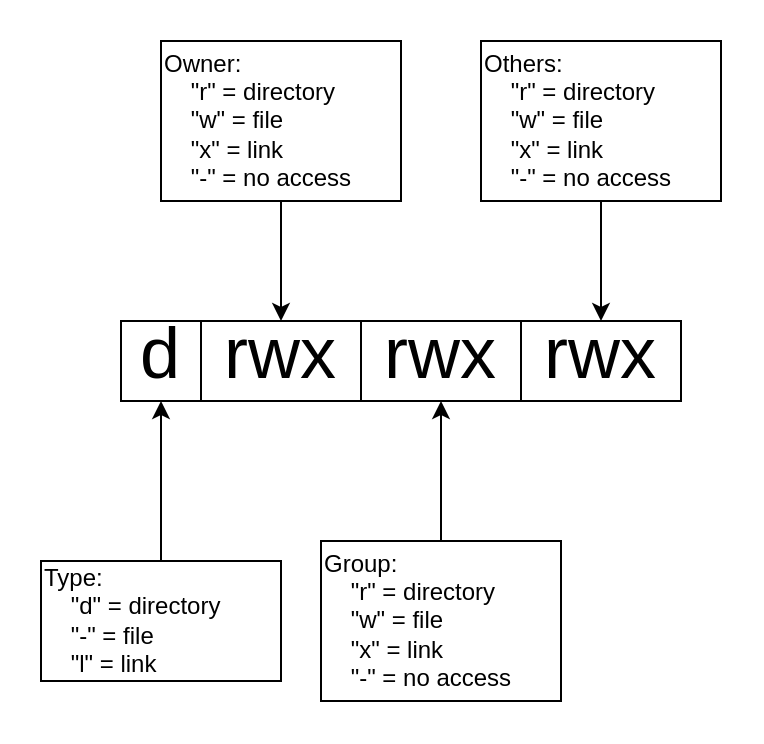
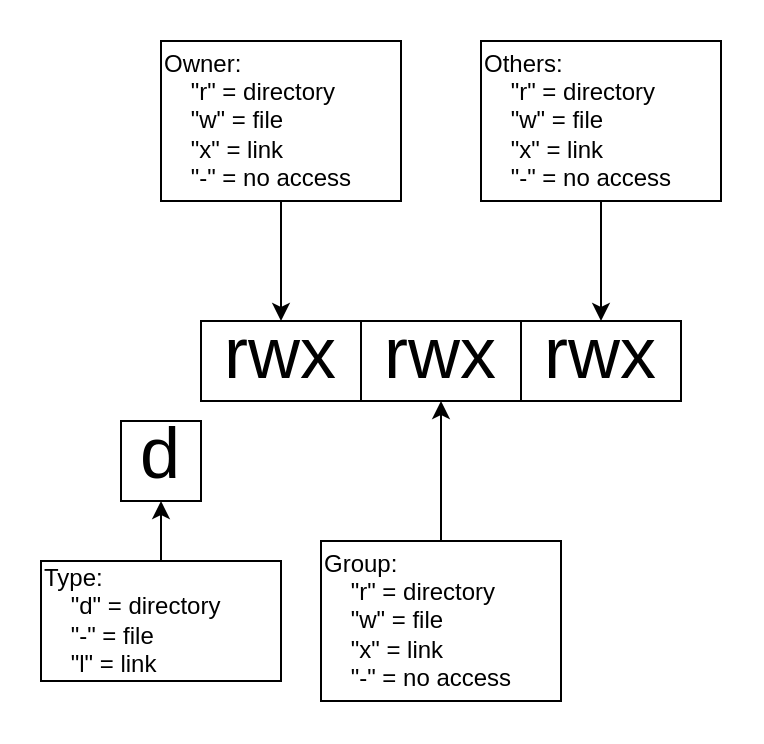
node "d": moved (161, 361) -> (161, 461)
